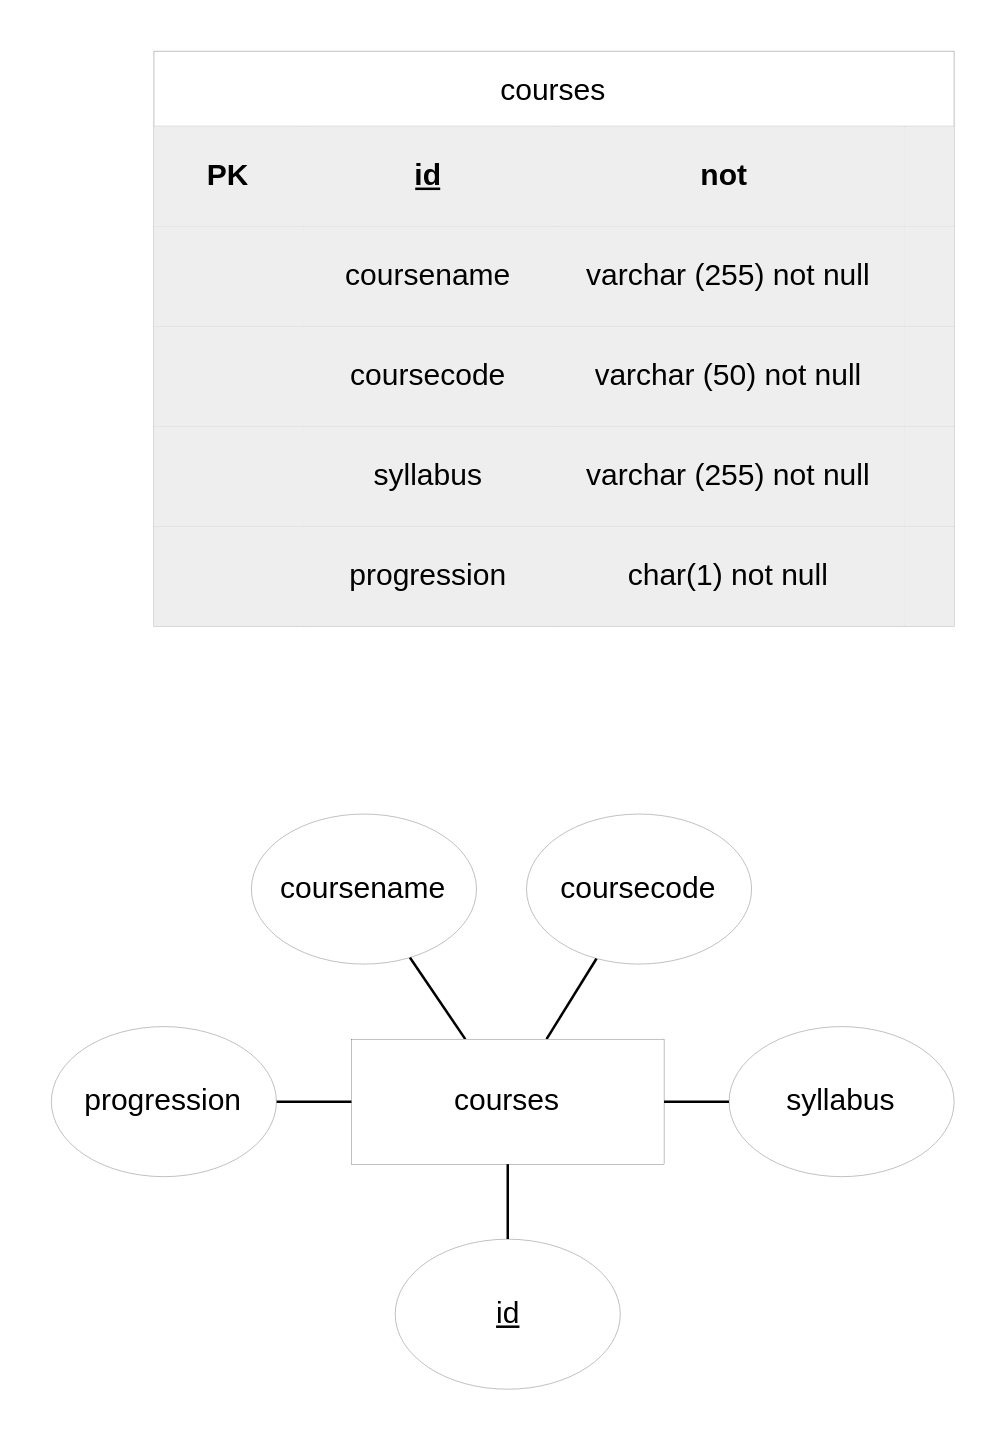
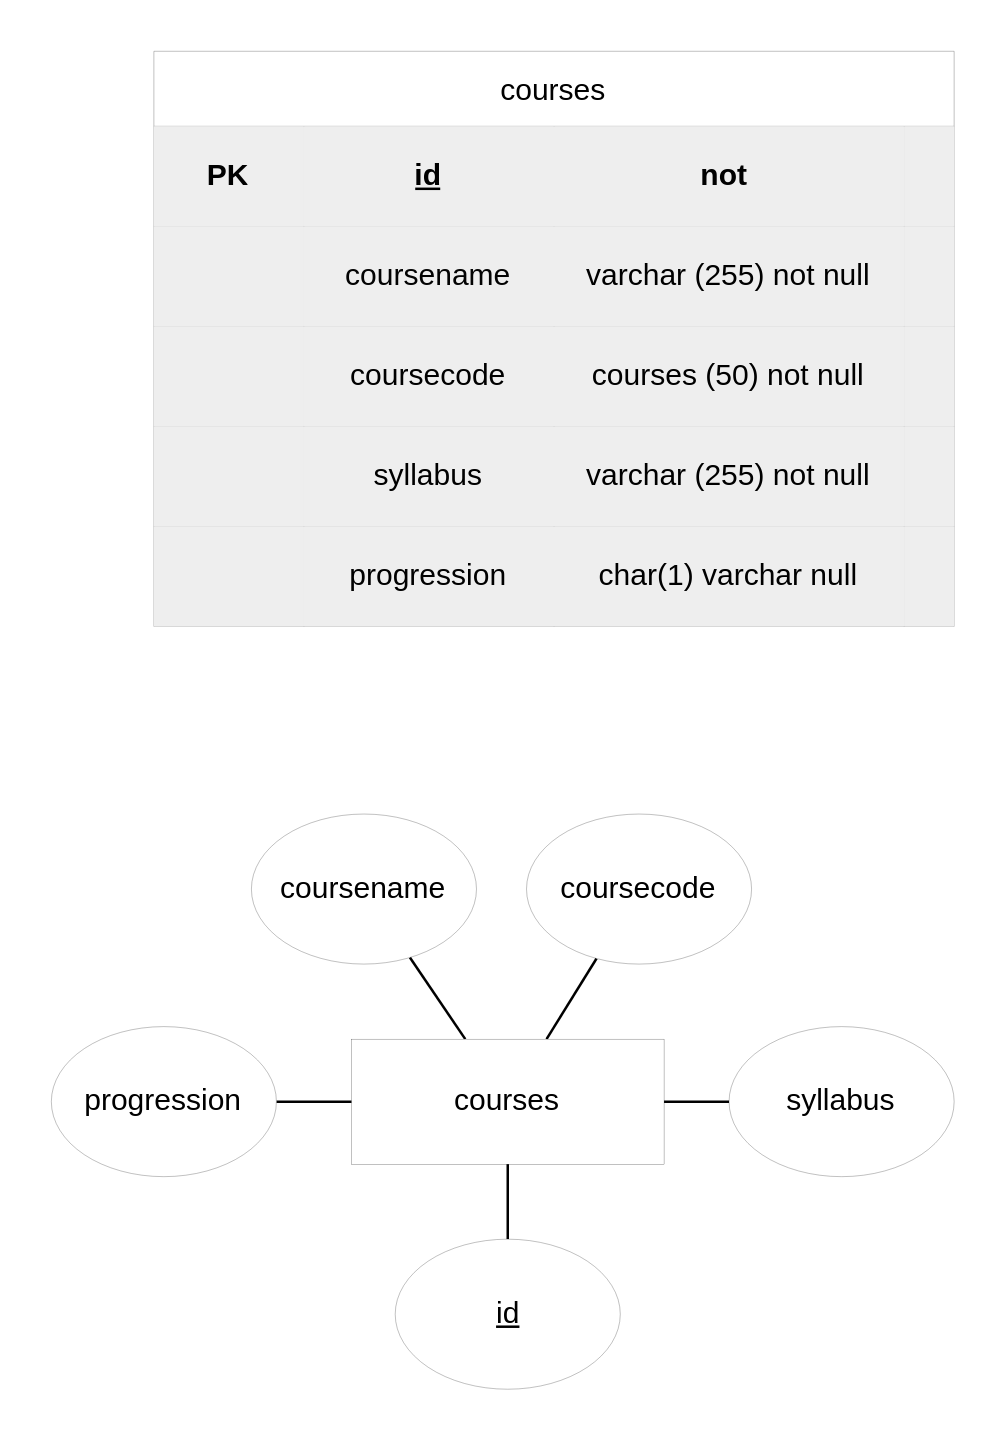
node "varchar (50) not null": label "varchar (50) not null" -> "courses (50) not null"
node "char(1) not null": label "char(1) not null" -> "char(1) varchar null"
